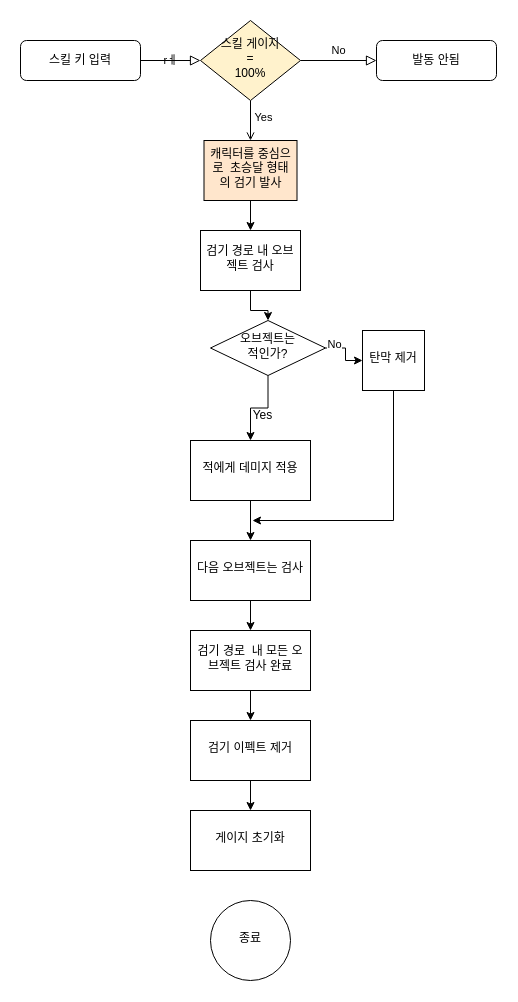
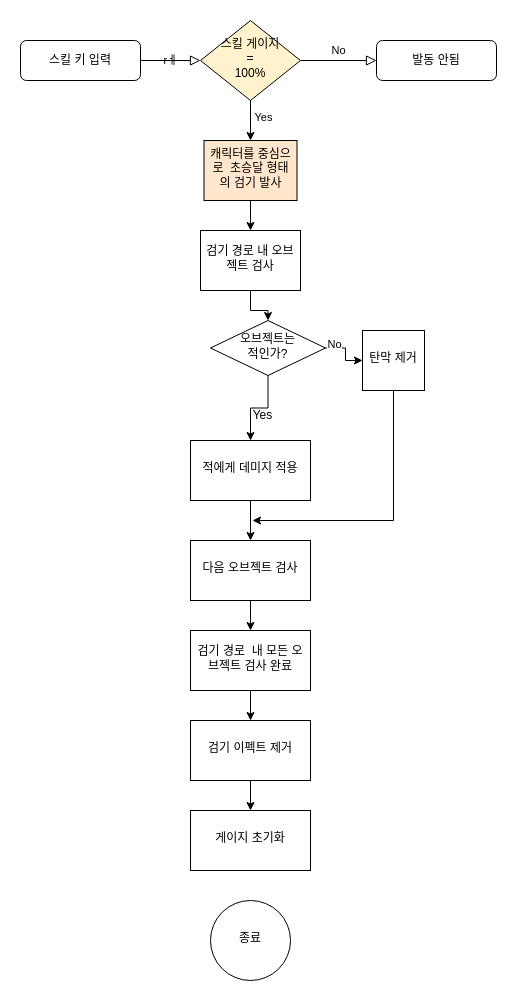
edge "스킬 게이지 = 100%" -> "캐릭터를 중심으로 초승달 형태의 검기 발사": arrowhead open -> classic
node "다음 오브젝트는 검사": label "다음 오브젝트는 검사" -> "다음 오브젝트 검사"
